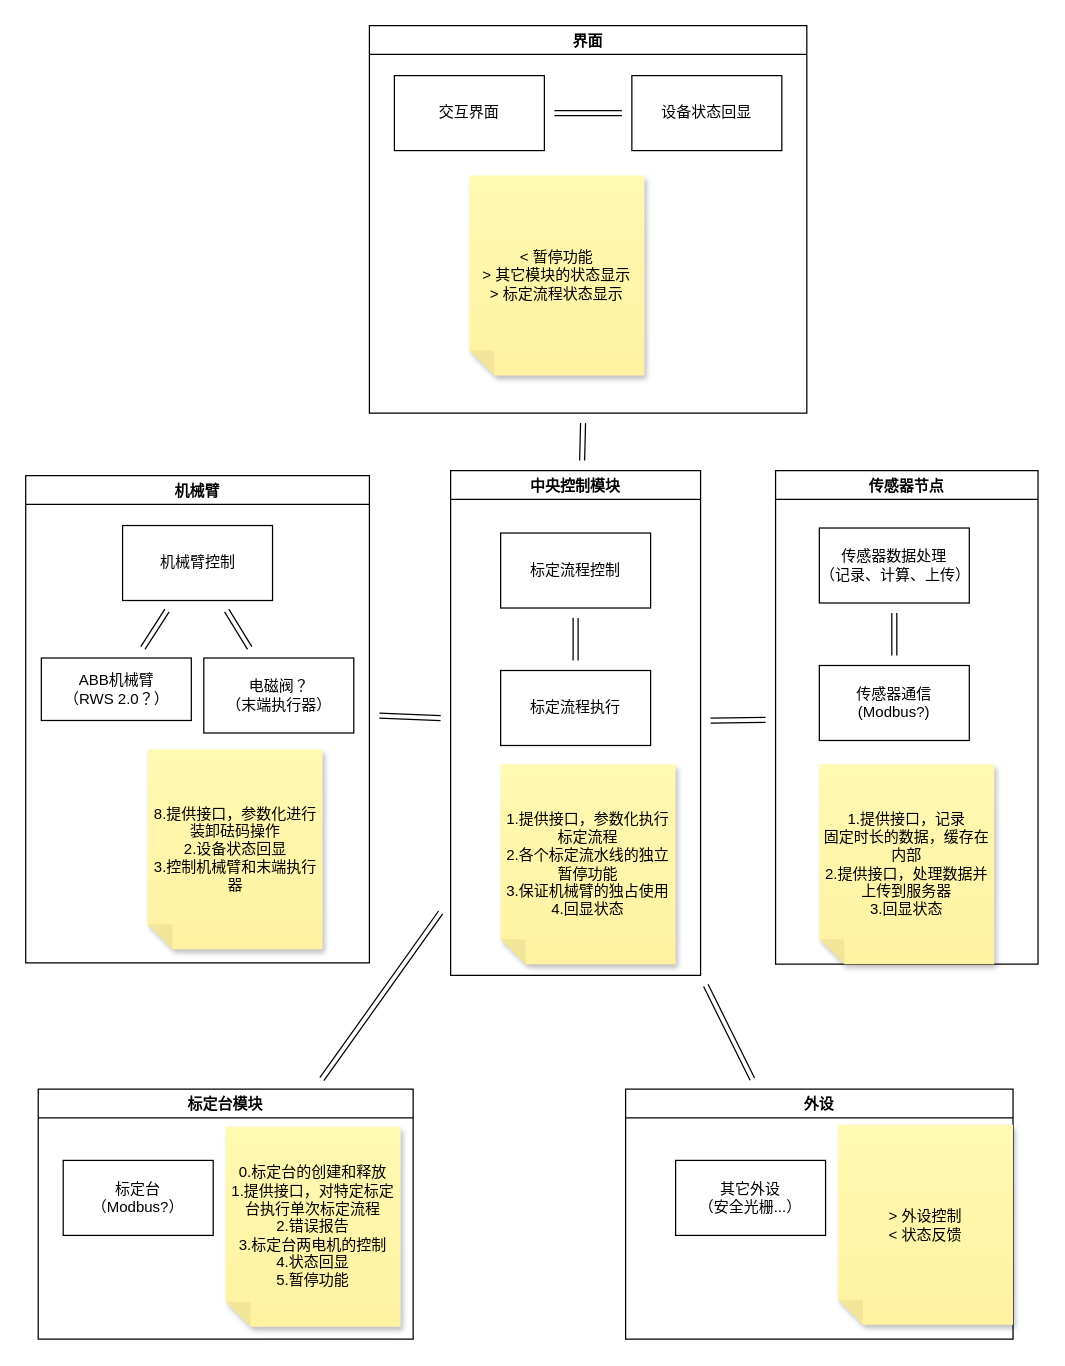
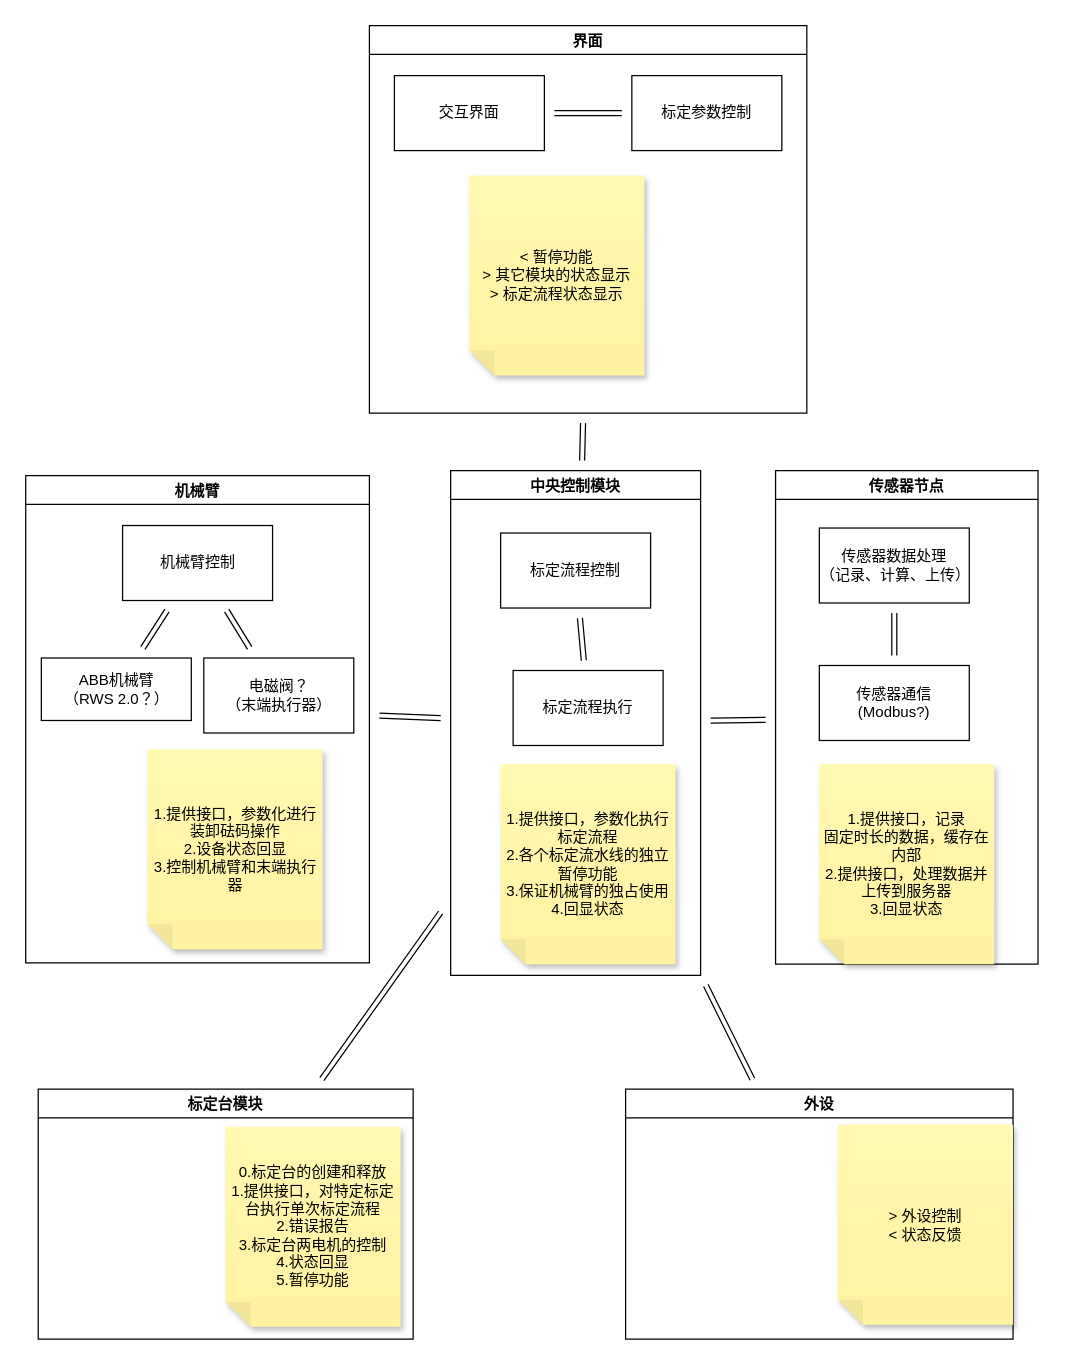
node "设备状态回显": label "设备状态回显" -> "标定参数控制"
node "标定流程执行": moved (576, 708) -> (588, 708)
node "8.提供接口，参数化进行装卸砝码操作 2.设备状态回显 3.控制机械臂和末端执行器": label "8.提供接口，参数化进行装卸砝码操作 2.设备状态回显 3.控制机械臂和末端执行器" -> "1.提供接口，参数化进行装卸砝码操作 2.设备状态回显 3.控制机械臂和末端执行器"
node "标定台 （Modbus?）": removed
node "其它外设 （安全光栅...）": removed
